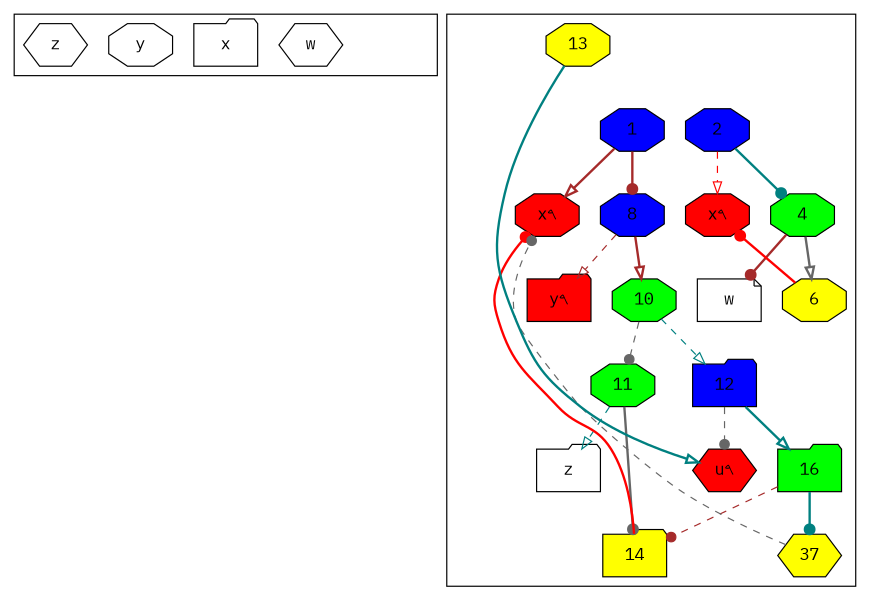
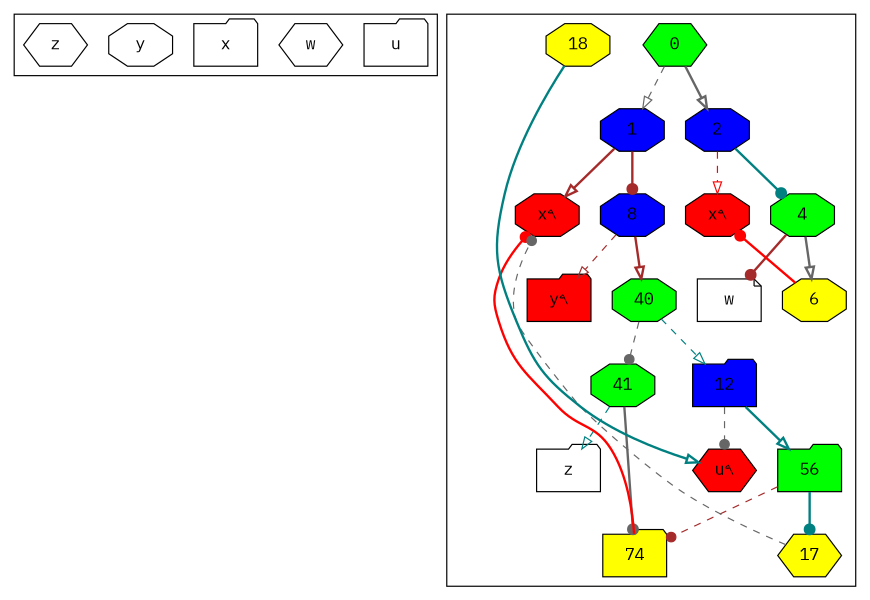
node "u": added
node "13": label "13" -> "18"
node "0": added
node "10": label "10" -> "40"
node "11": label "11" -> "41"
node "16": label "16" -> "56"
node "14": label "14" -> "74"
node "37": label "37" -> "17"
